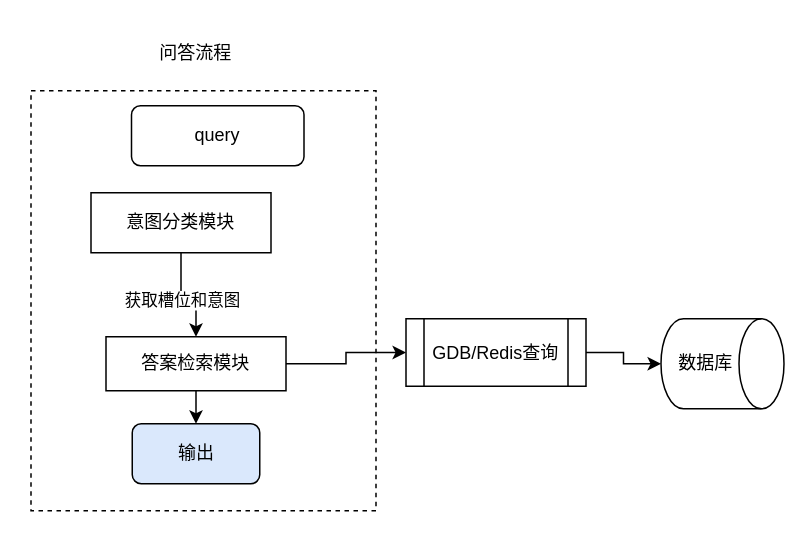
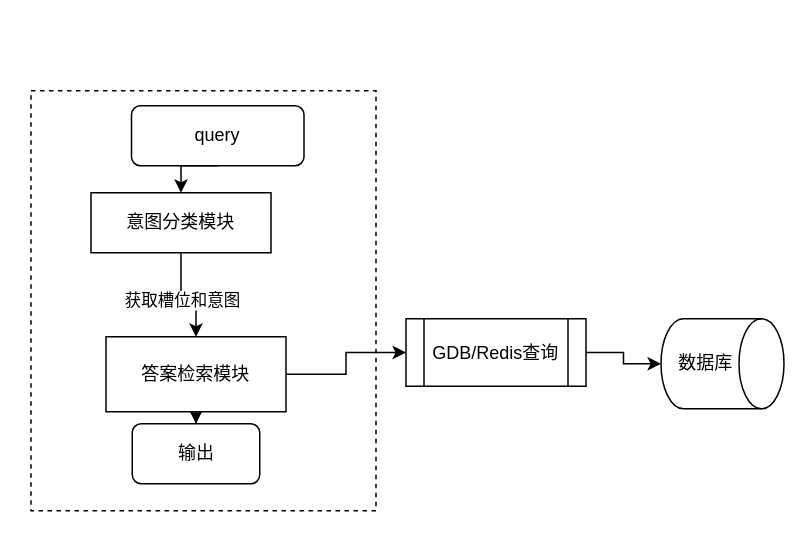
node "问答流程": removed
edge "query" -> "意图分类模块": added
node "答案检索模块": size 180x54 -> 180x75
node "输出": fillcolor #dae8fc -> #ffffff
